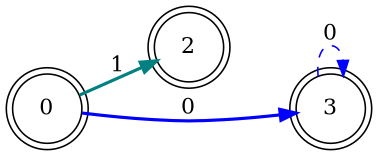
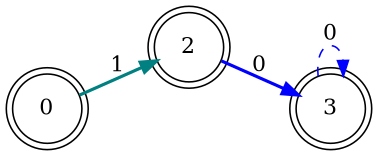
edge "0" -> "3": now "2" -> "3"
